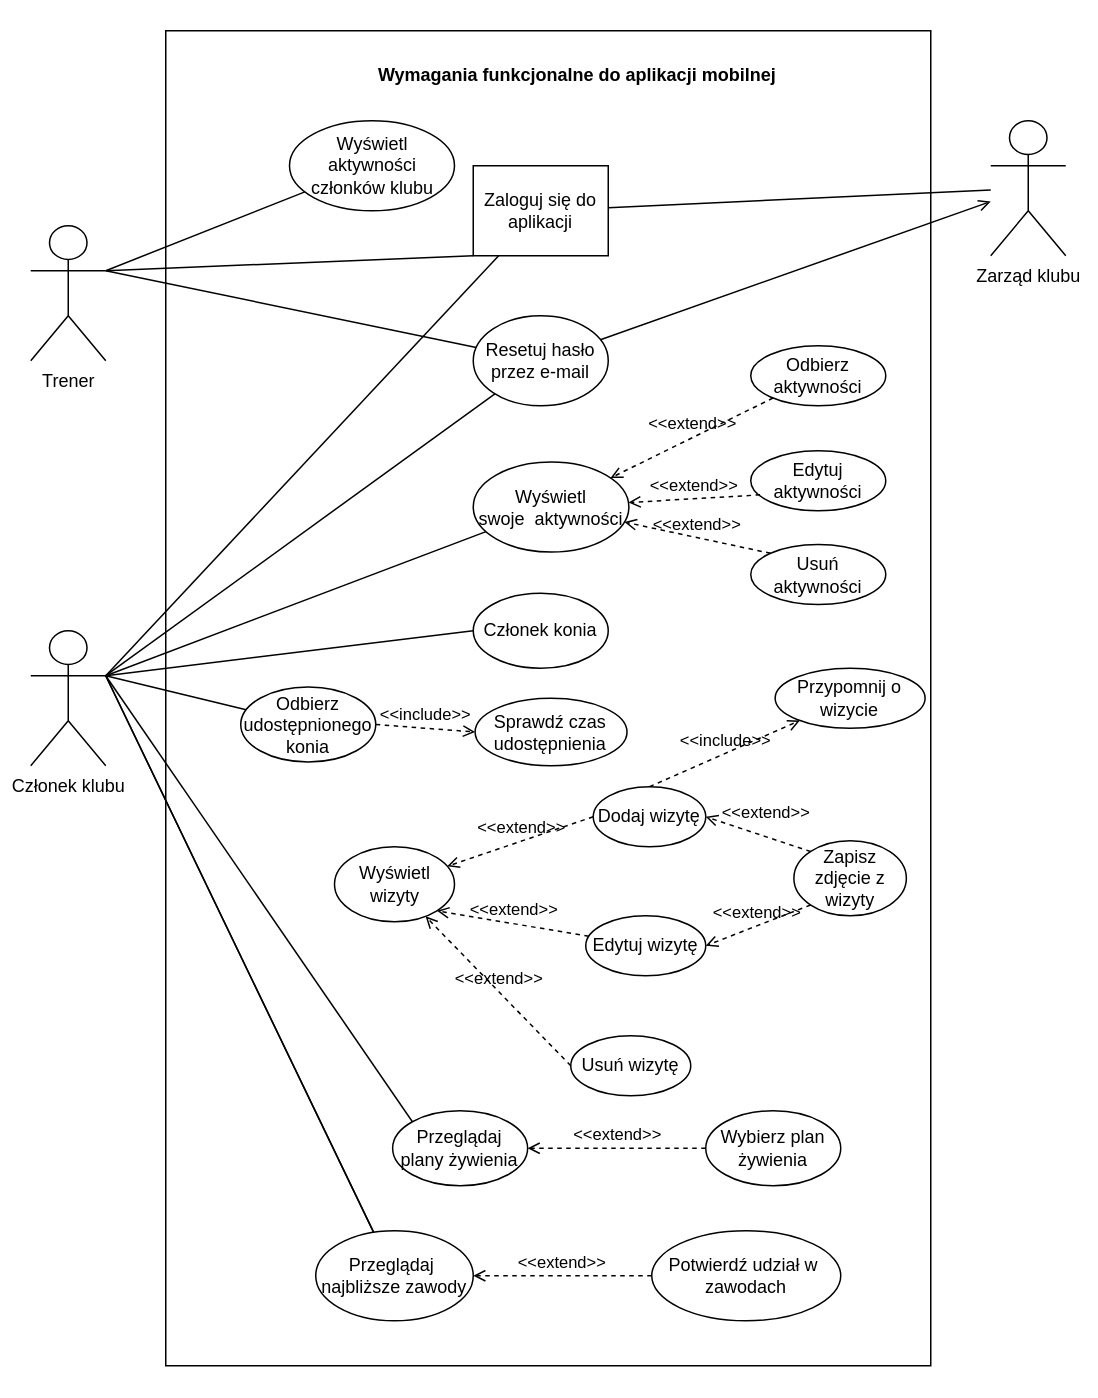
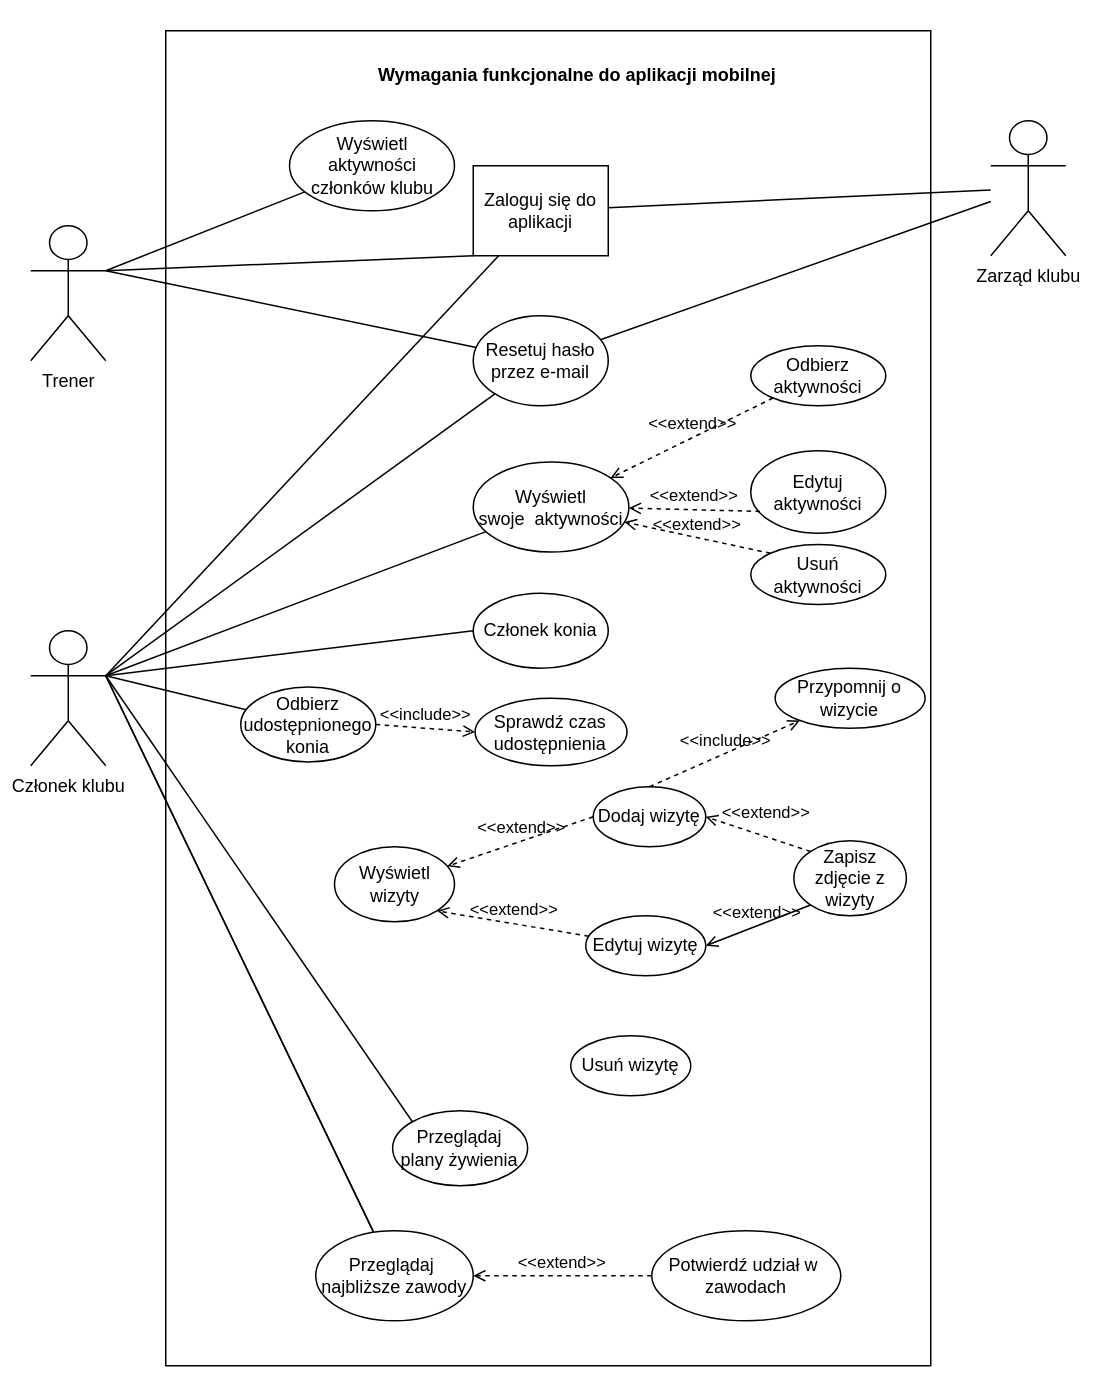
edge "Resetuj hasło przez e-mail" -> "Zarząd klubu": arrowhead open -> none
node "Edytuj aktywności": size 135x60 -> 135x83
edge "Zapisz zdjęcie z wizyty" -> "Edytuj wizytę": style dashed -> solid
edge "Usuń wizytę" -> "Wyświetl wizyty": removed, label "<<extend>>"
edge "Wybierz plan żywienia" -> "Przeglądaj plany żywienia": removed, label "<<extend>>"
node "Wybierz plan żywienia": removed
